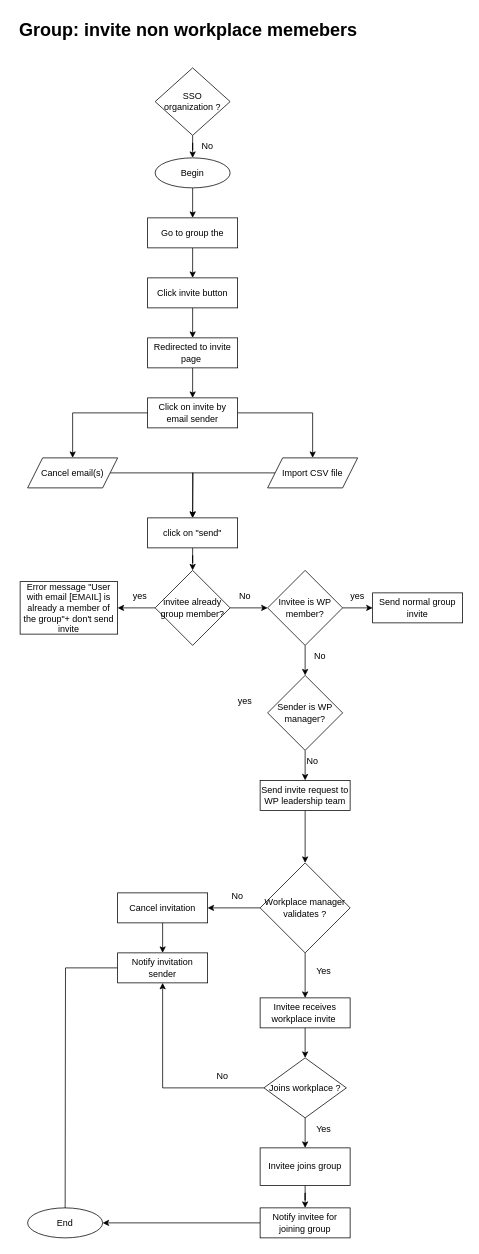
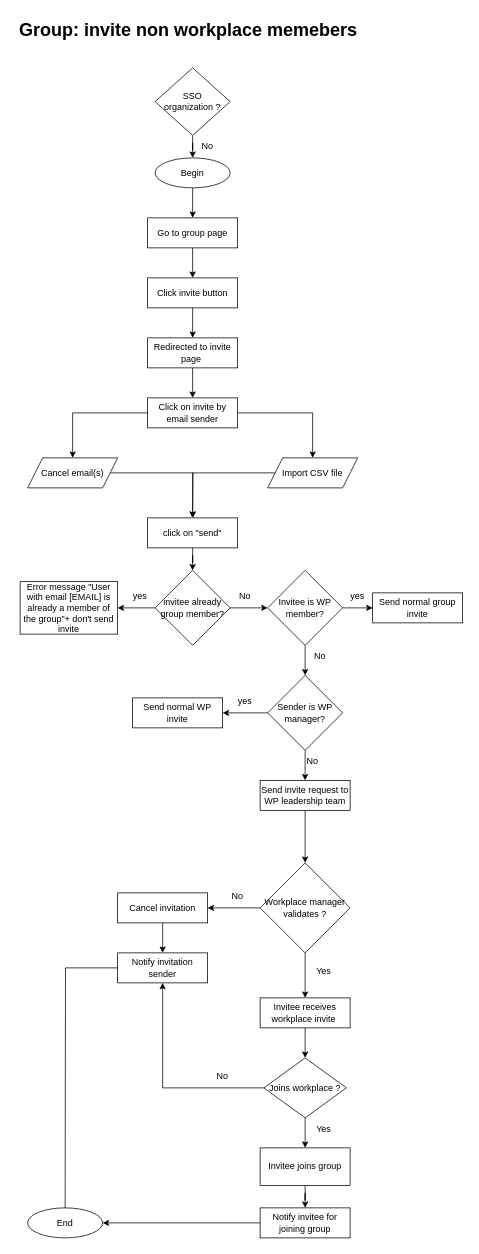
node "Go to group the": label "Go to group the" -> "Go to group page"
node "Send normal WP invite": added
edge "Sender is WP manager?" -> "Send normal WP invite": added
